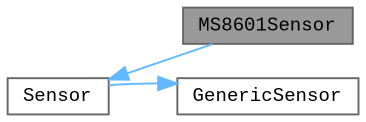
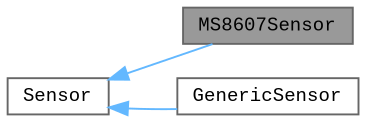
node "MS8601Sensor": label "MS8601Sensor" -> "MS8607Sensor"
edge "Sensor" -> "GenericSensor": reversed
